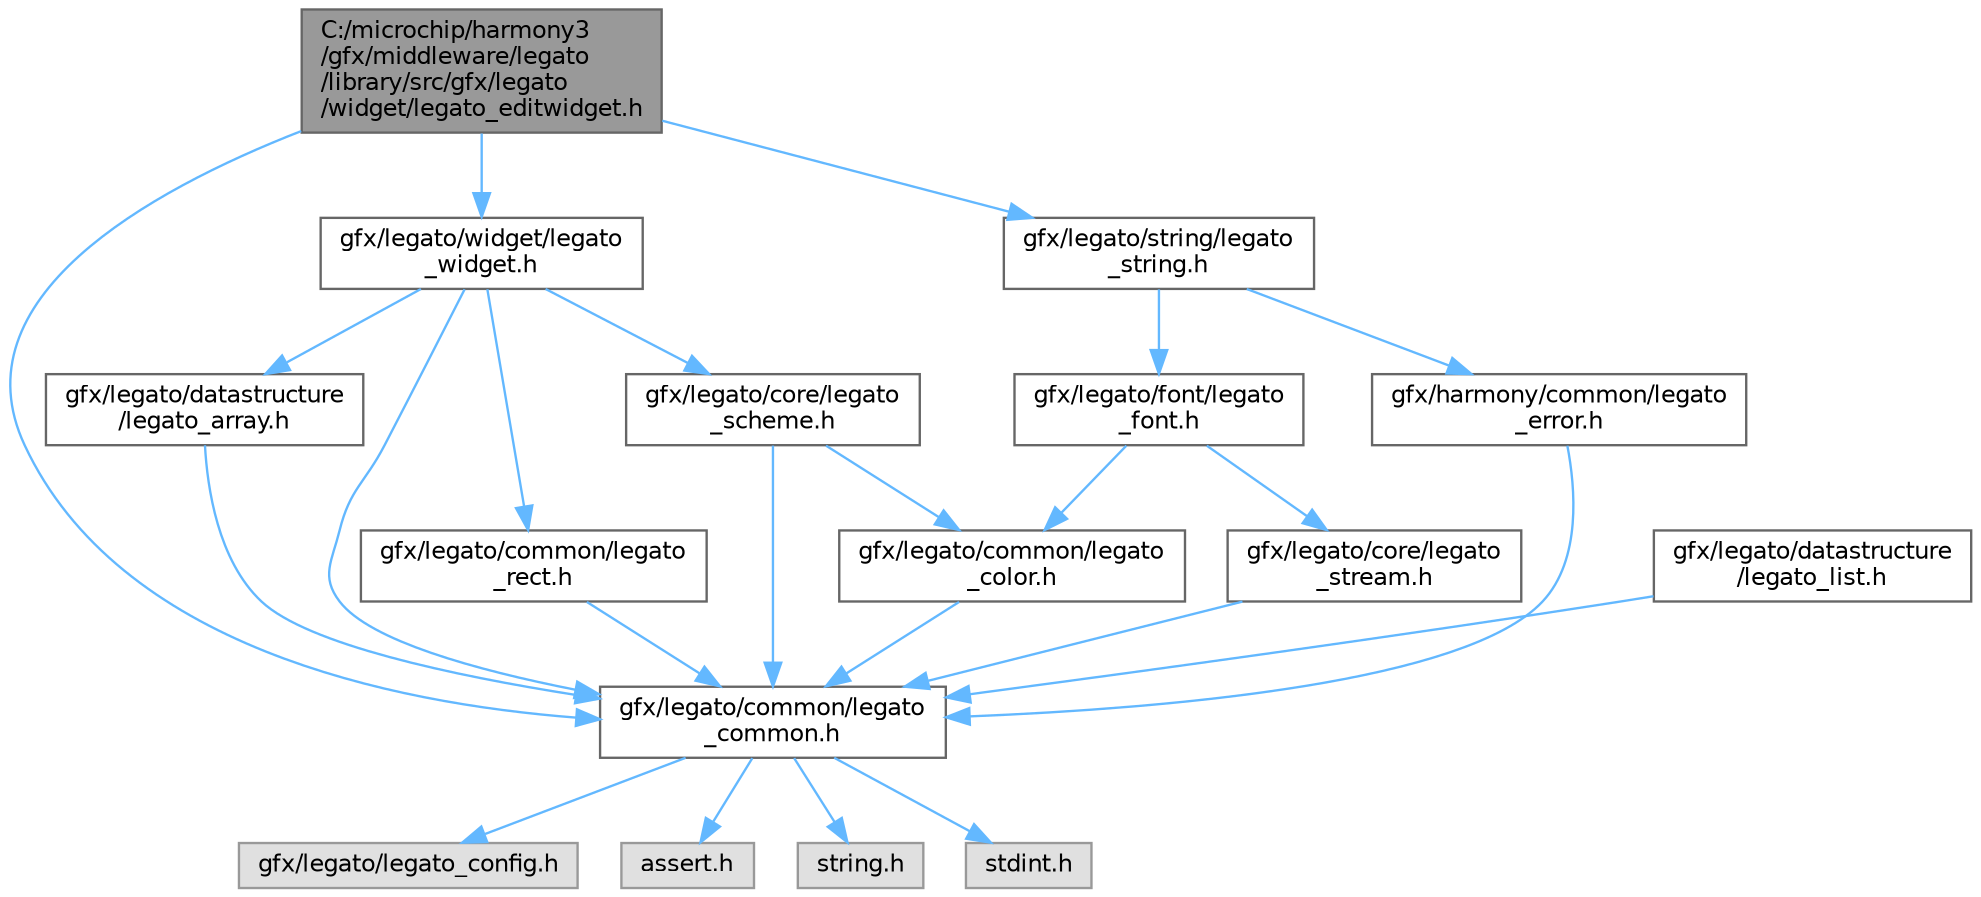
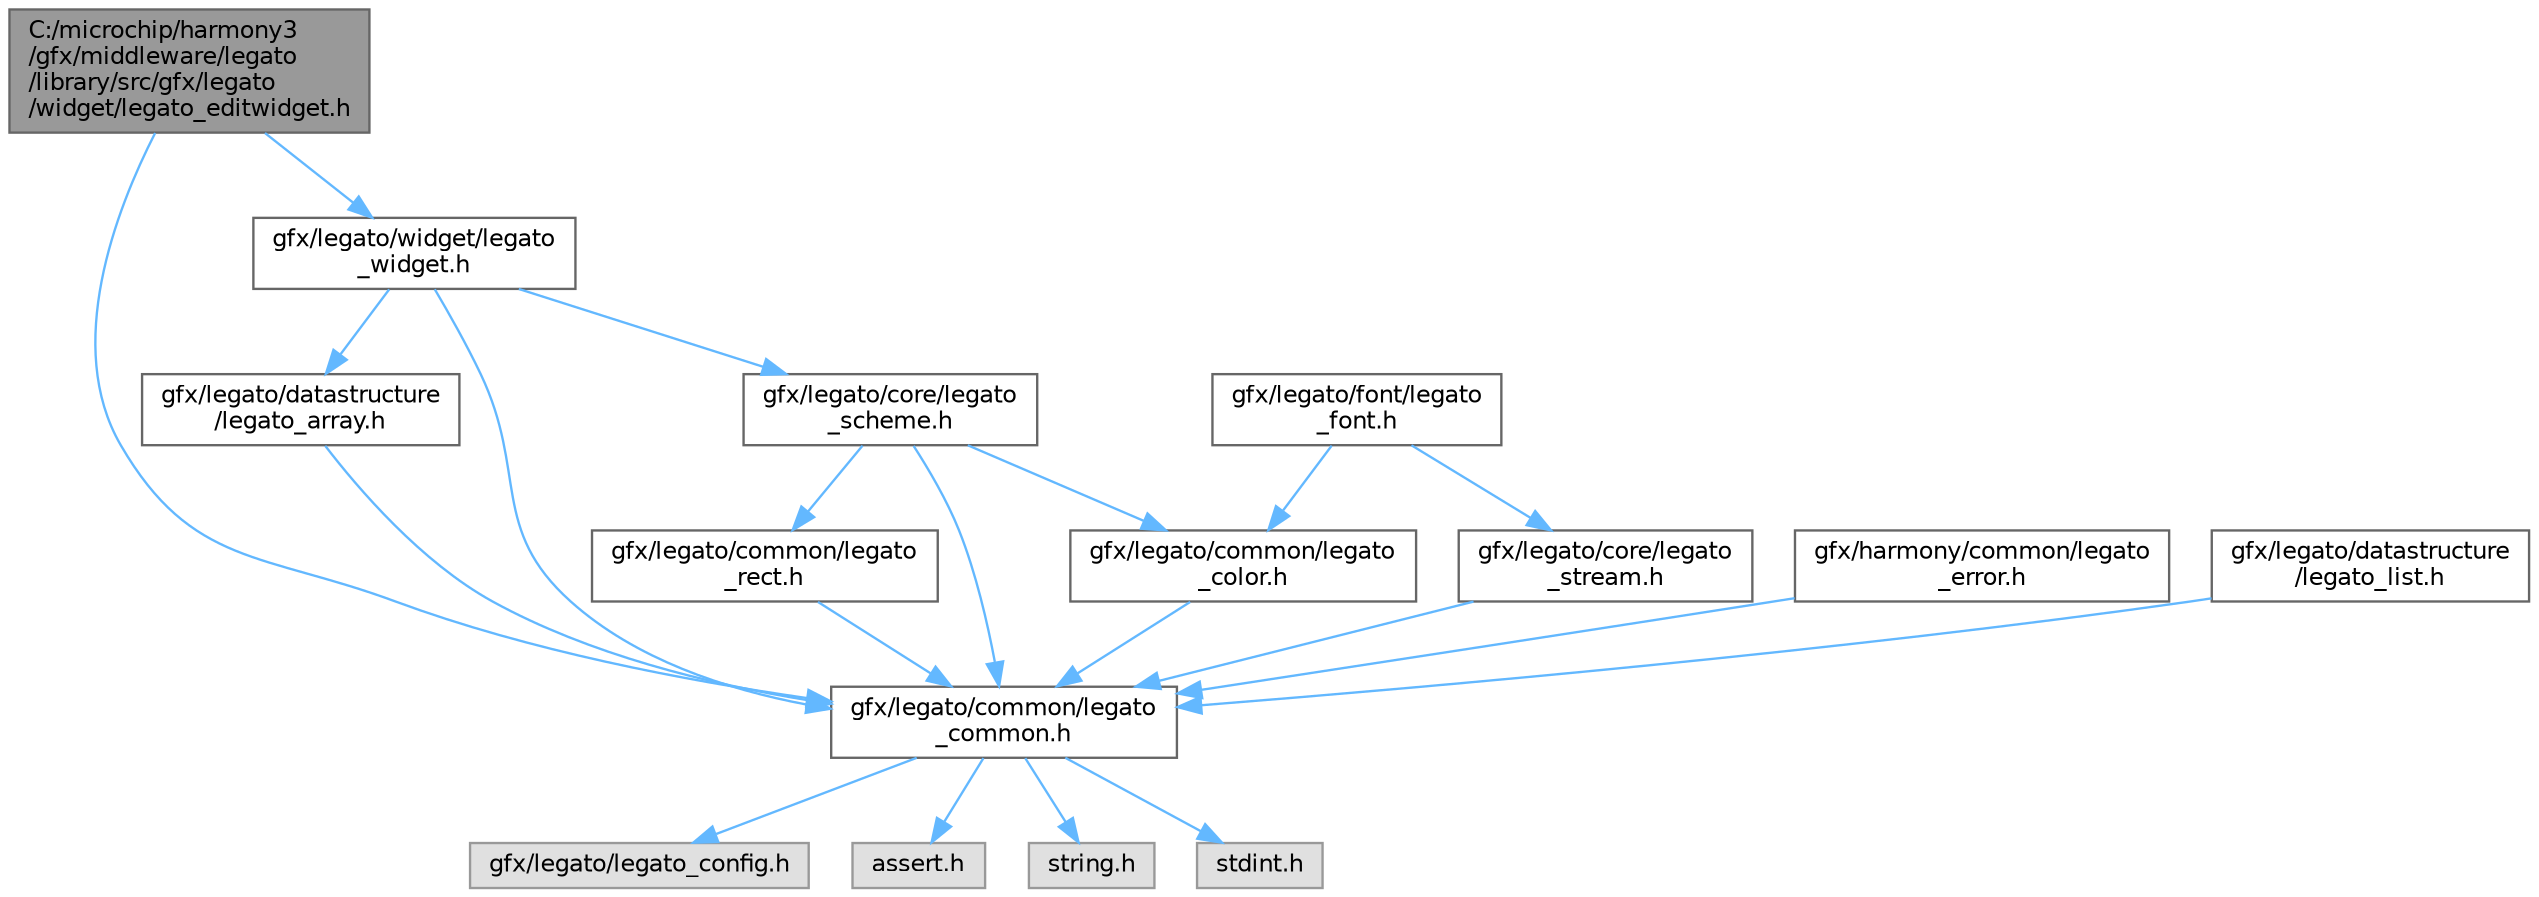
node "gfx/legato/string/legato _string.h": removed
edge "gfx/legato/widget/legato _widget.h" -> "gfx/legato/common/legato _rect.h": now "gfx/legato/core/legato _scheme.h" -> "gfx/legato/common/legato _rect.h"
